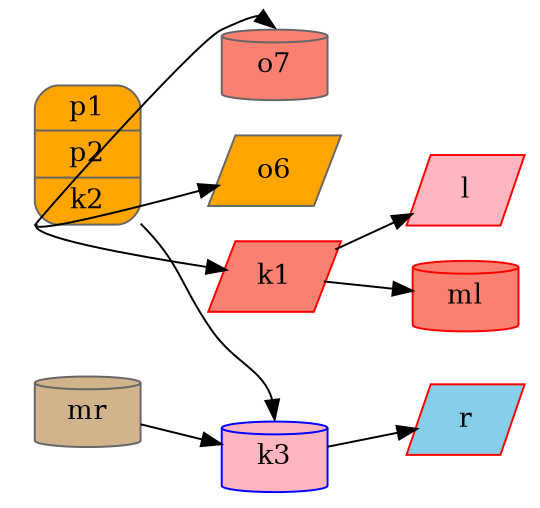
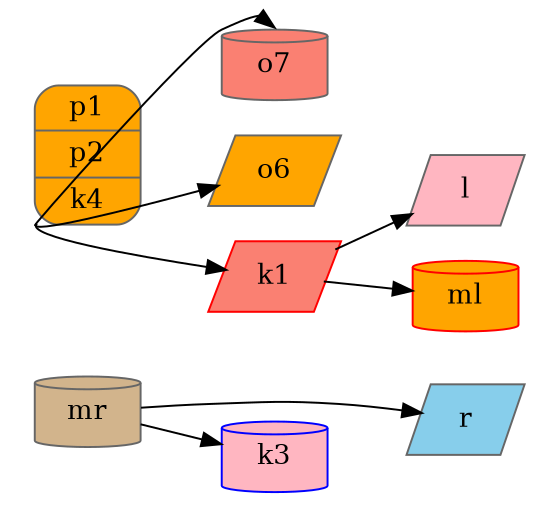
node "l": color red -> gray40
node "p1": text "k2" -> "k4"
node "ml": fillcolor salmon -> orange
edge "p1" -> "k3": removed
node "r": color red -> gray40
edge "k3" -> "r": now "mr" -> "r"
